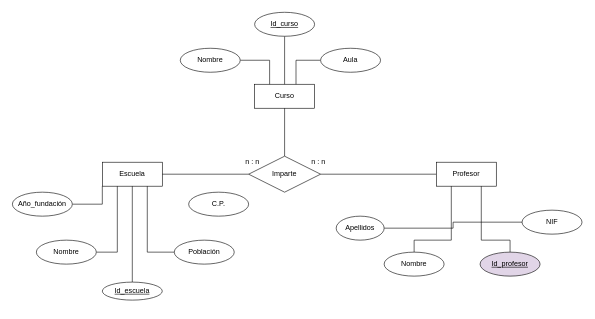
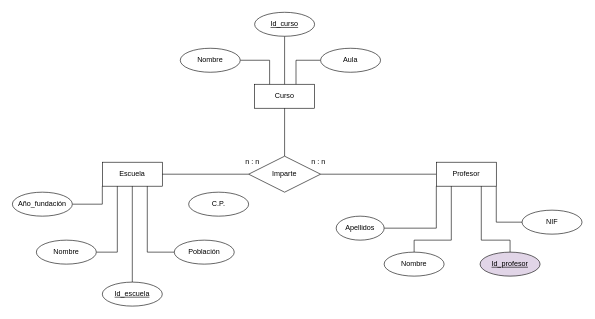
edge "Profesor" -- "NIF": added
edge "NIF" -- "Apellidos": now "Profesor" -- "Apellidos"
node "Id_escuela": size 60x18 -> 60x24
